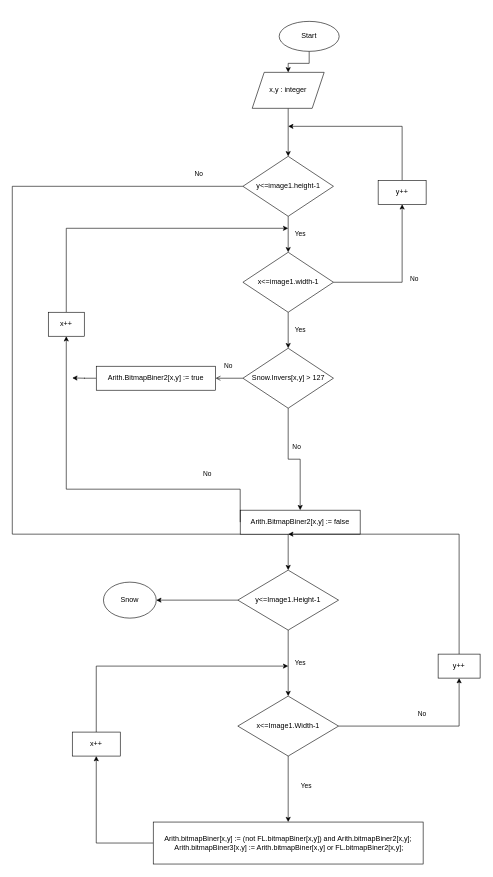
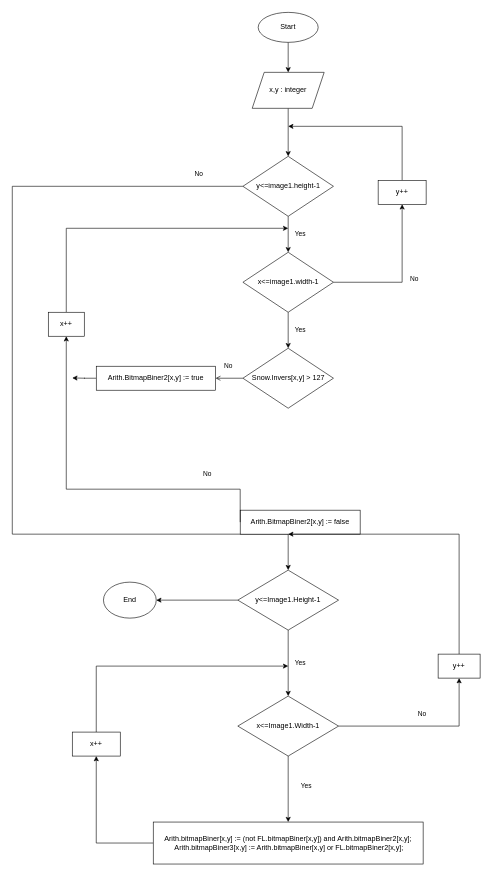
node "Start": moved (309, 36) -> (288, 27)
edge "Snow.Invers[x,y] > 127" -> "Arith.BitmapBiner2[x,y] := false": removed, label "No"
node "Snow": label "Snow" -> "End"
